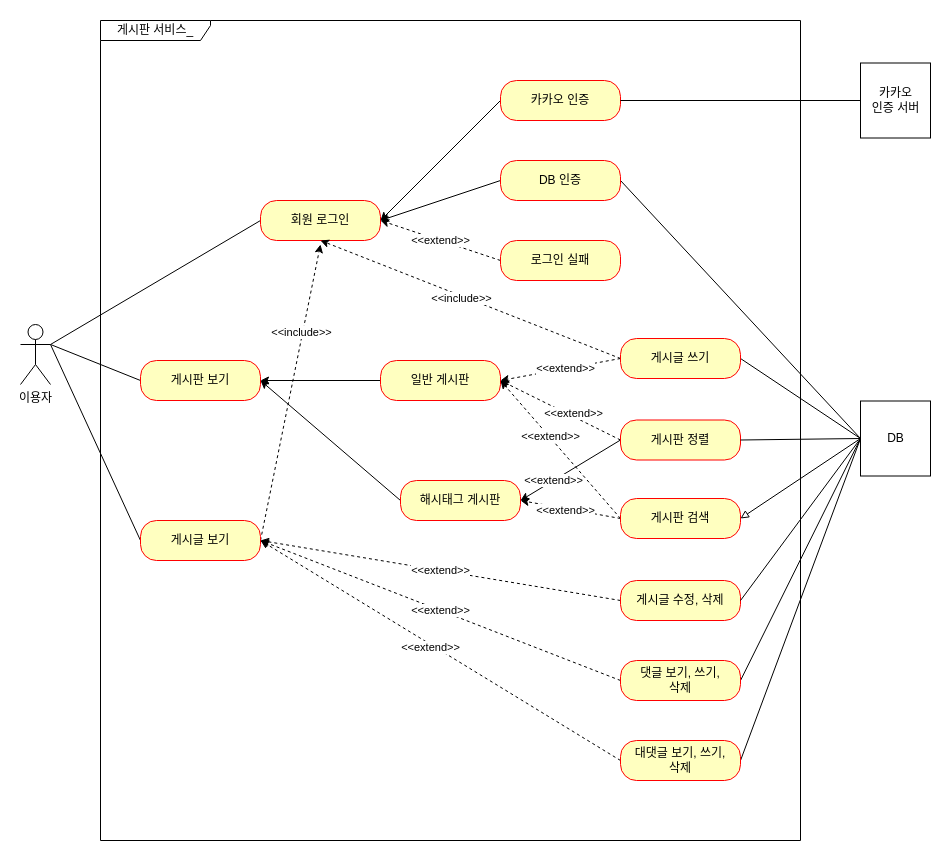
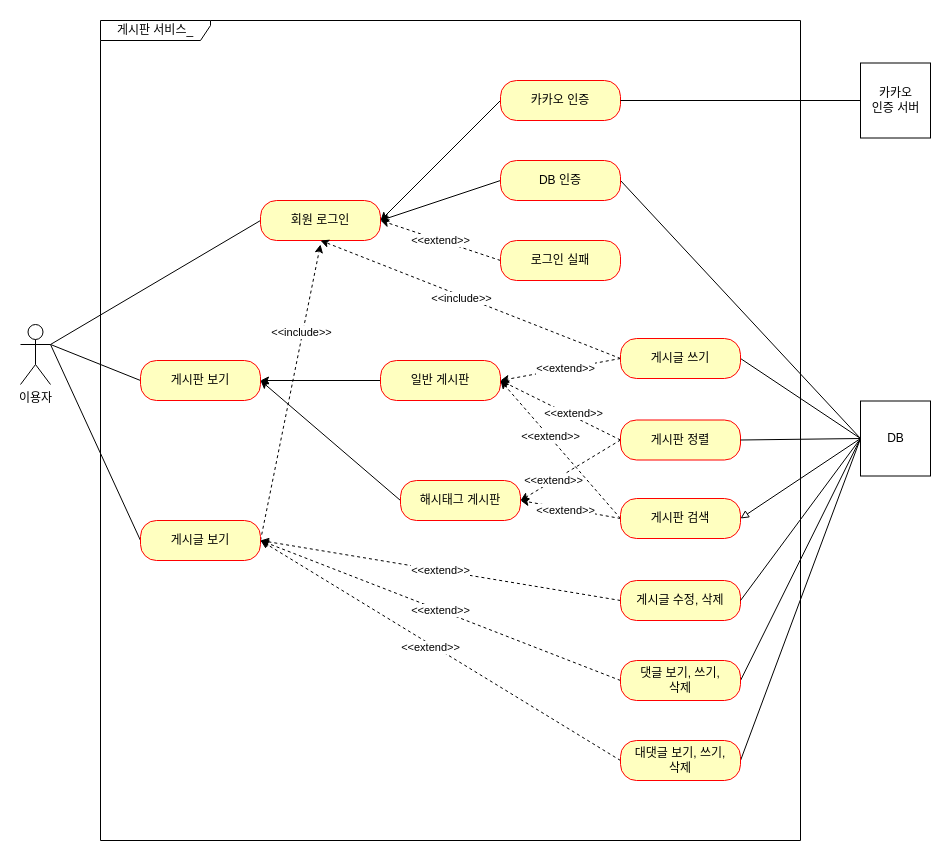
edge "게시판 정렬" -> "해시태그 게시판": style solid -> dashed
